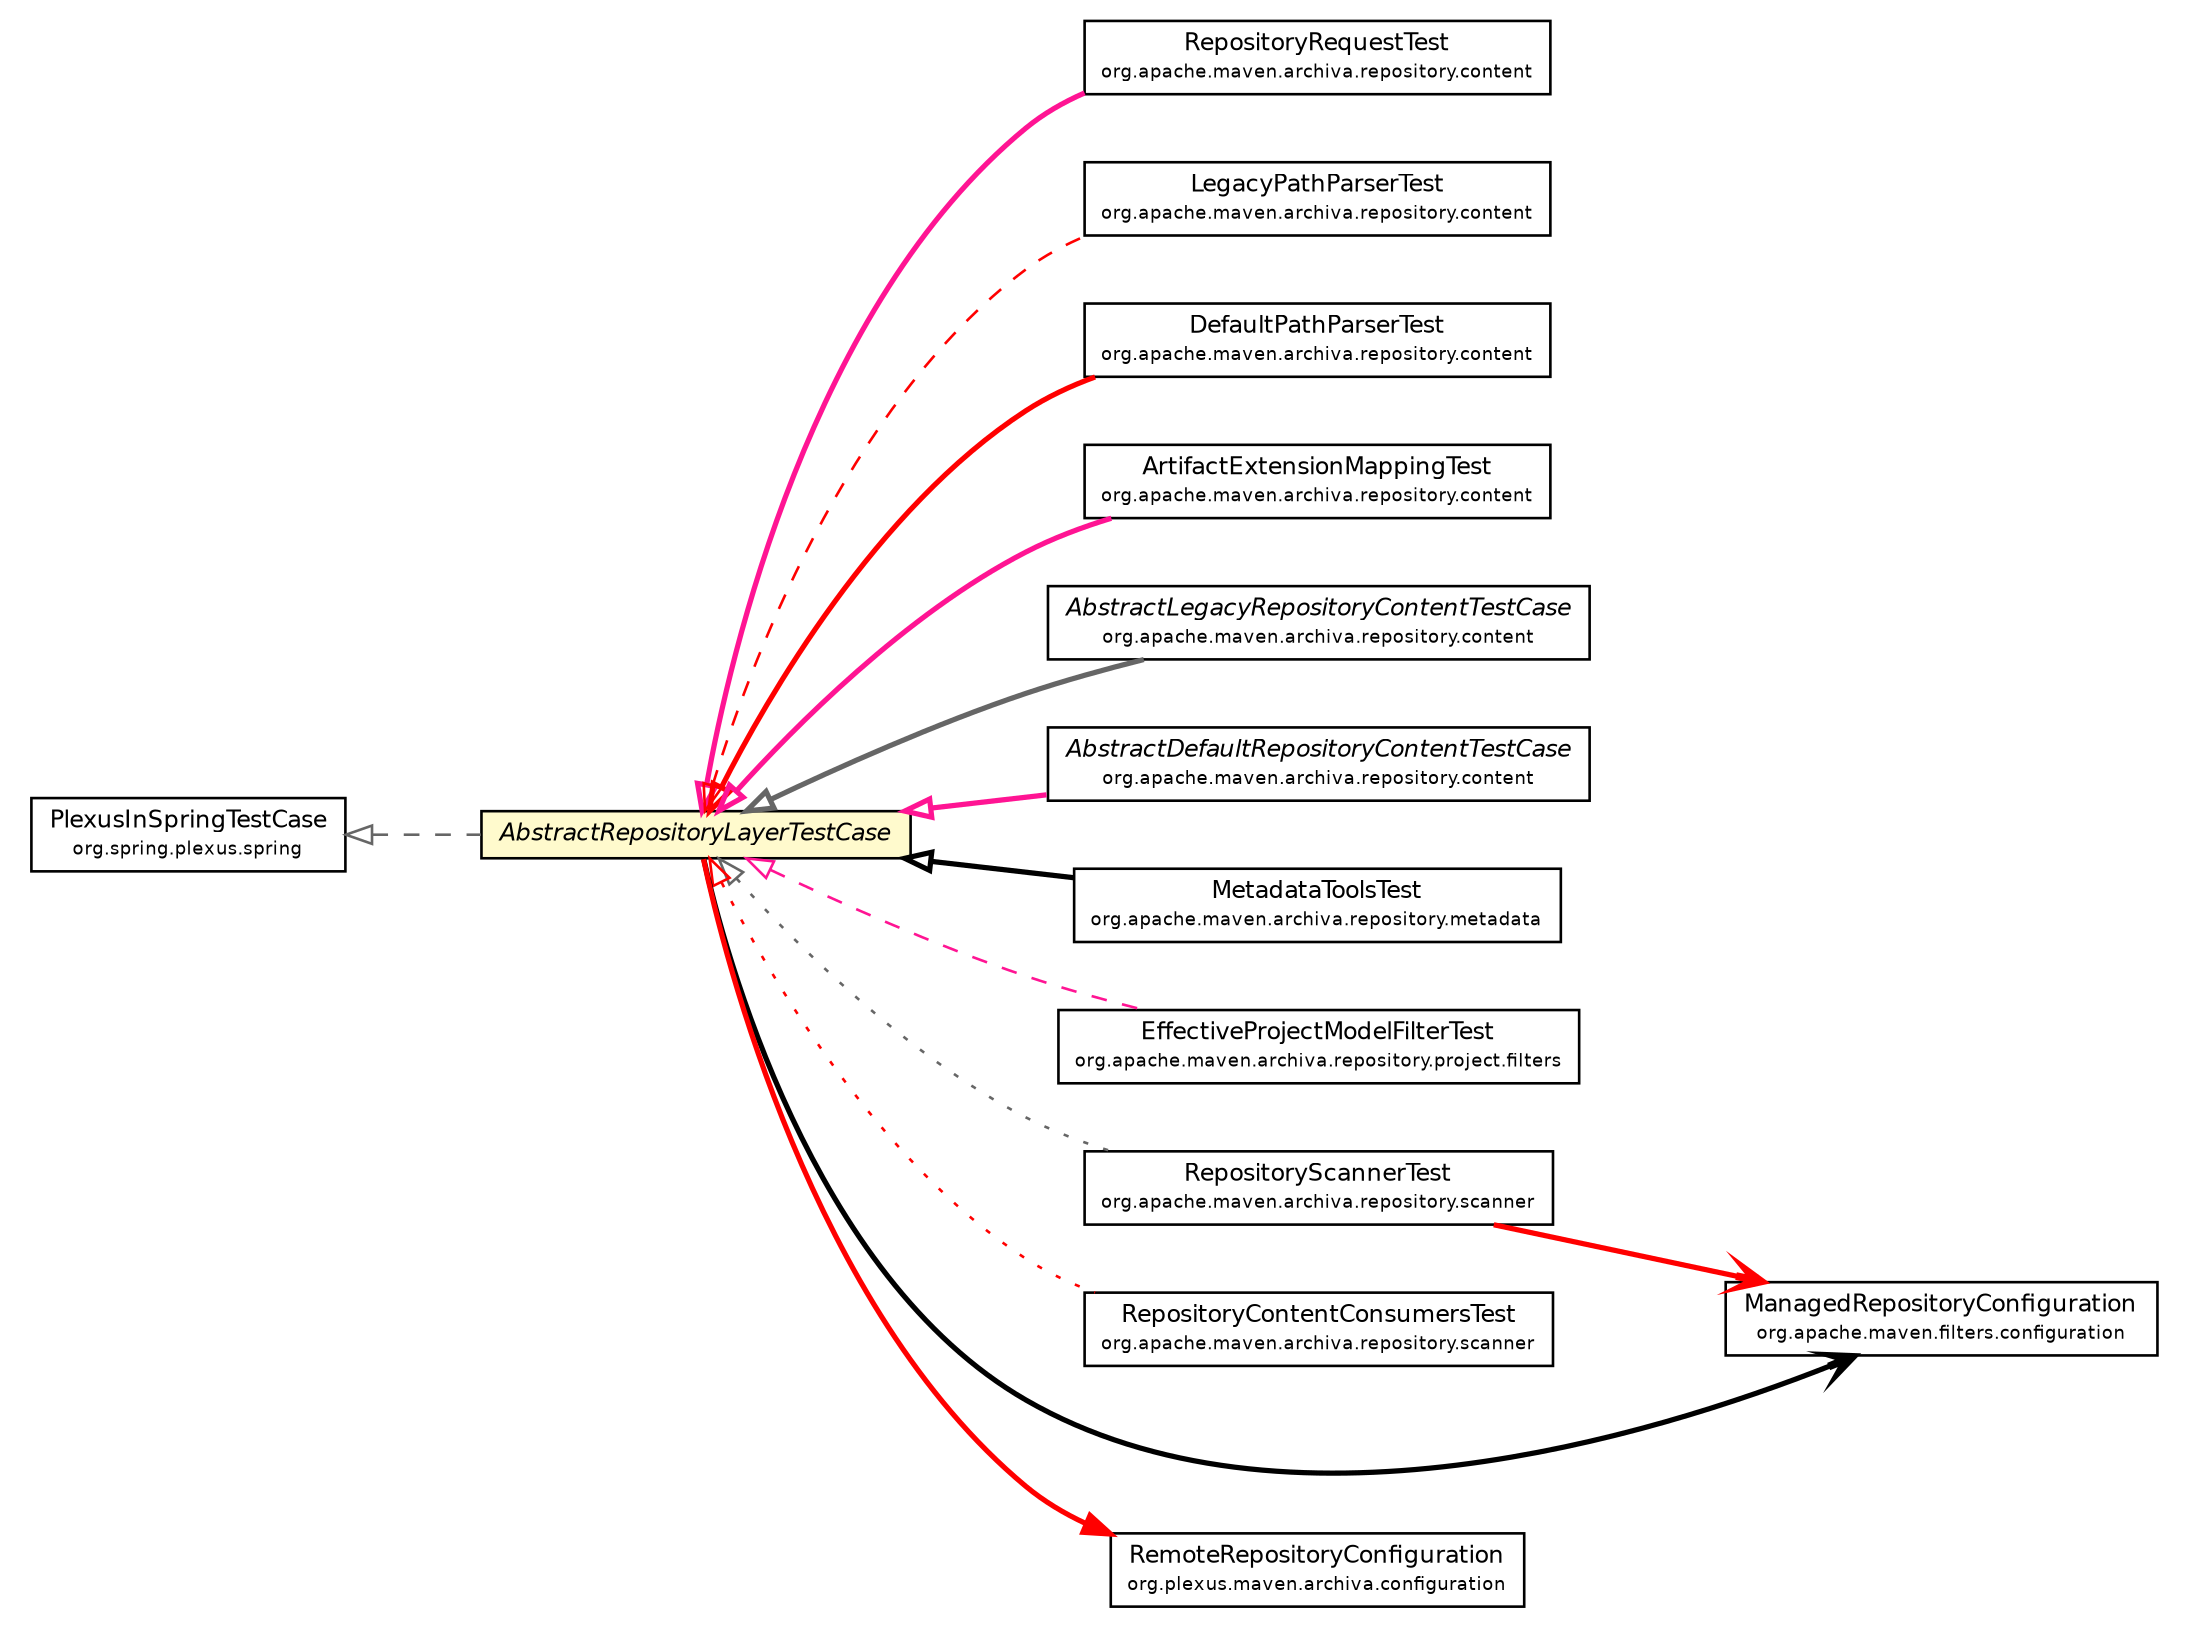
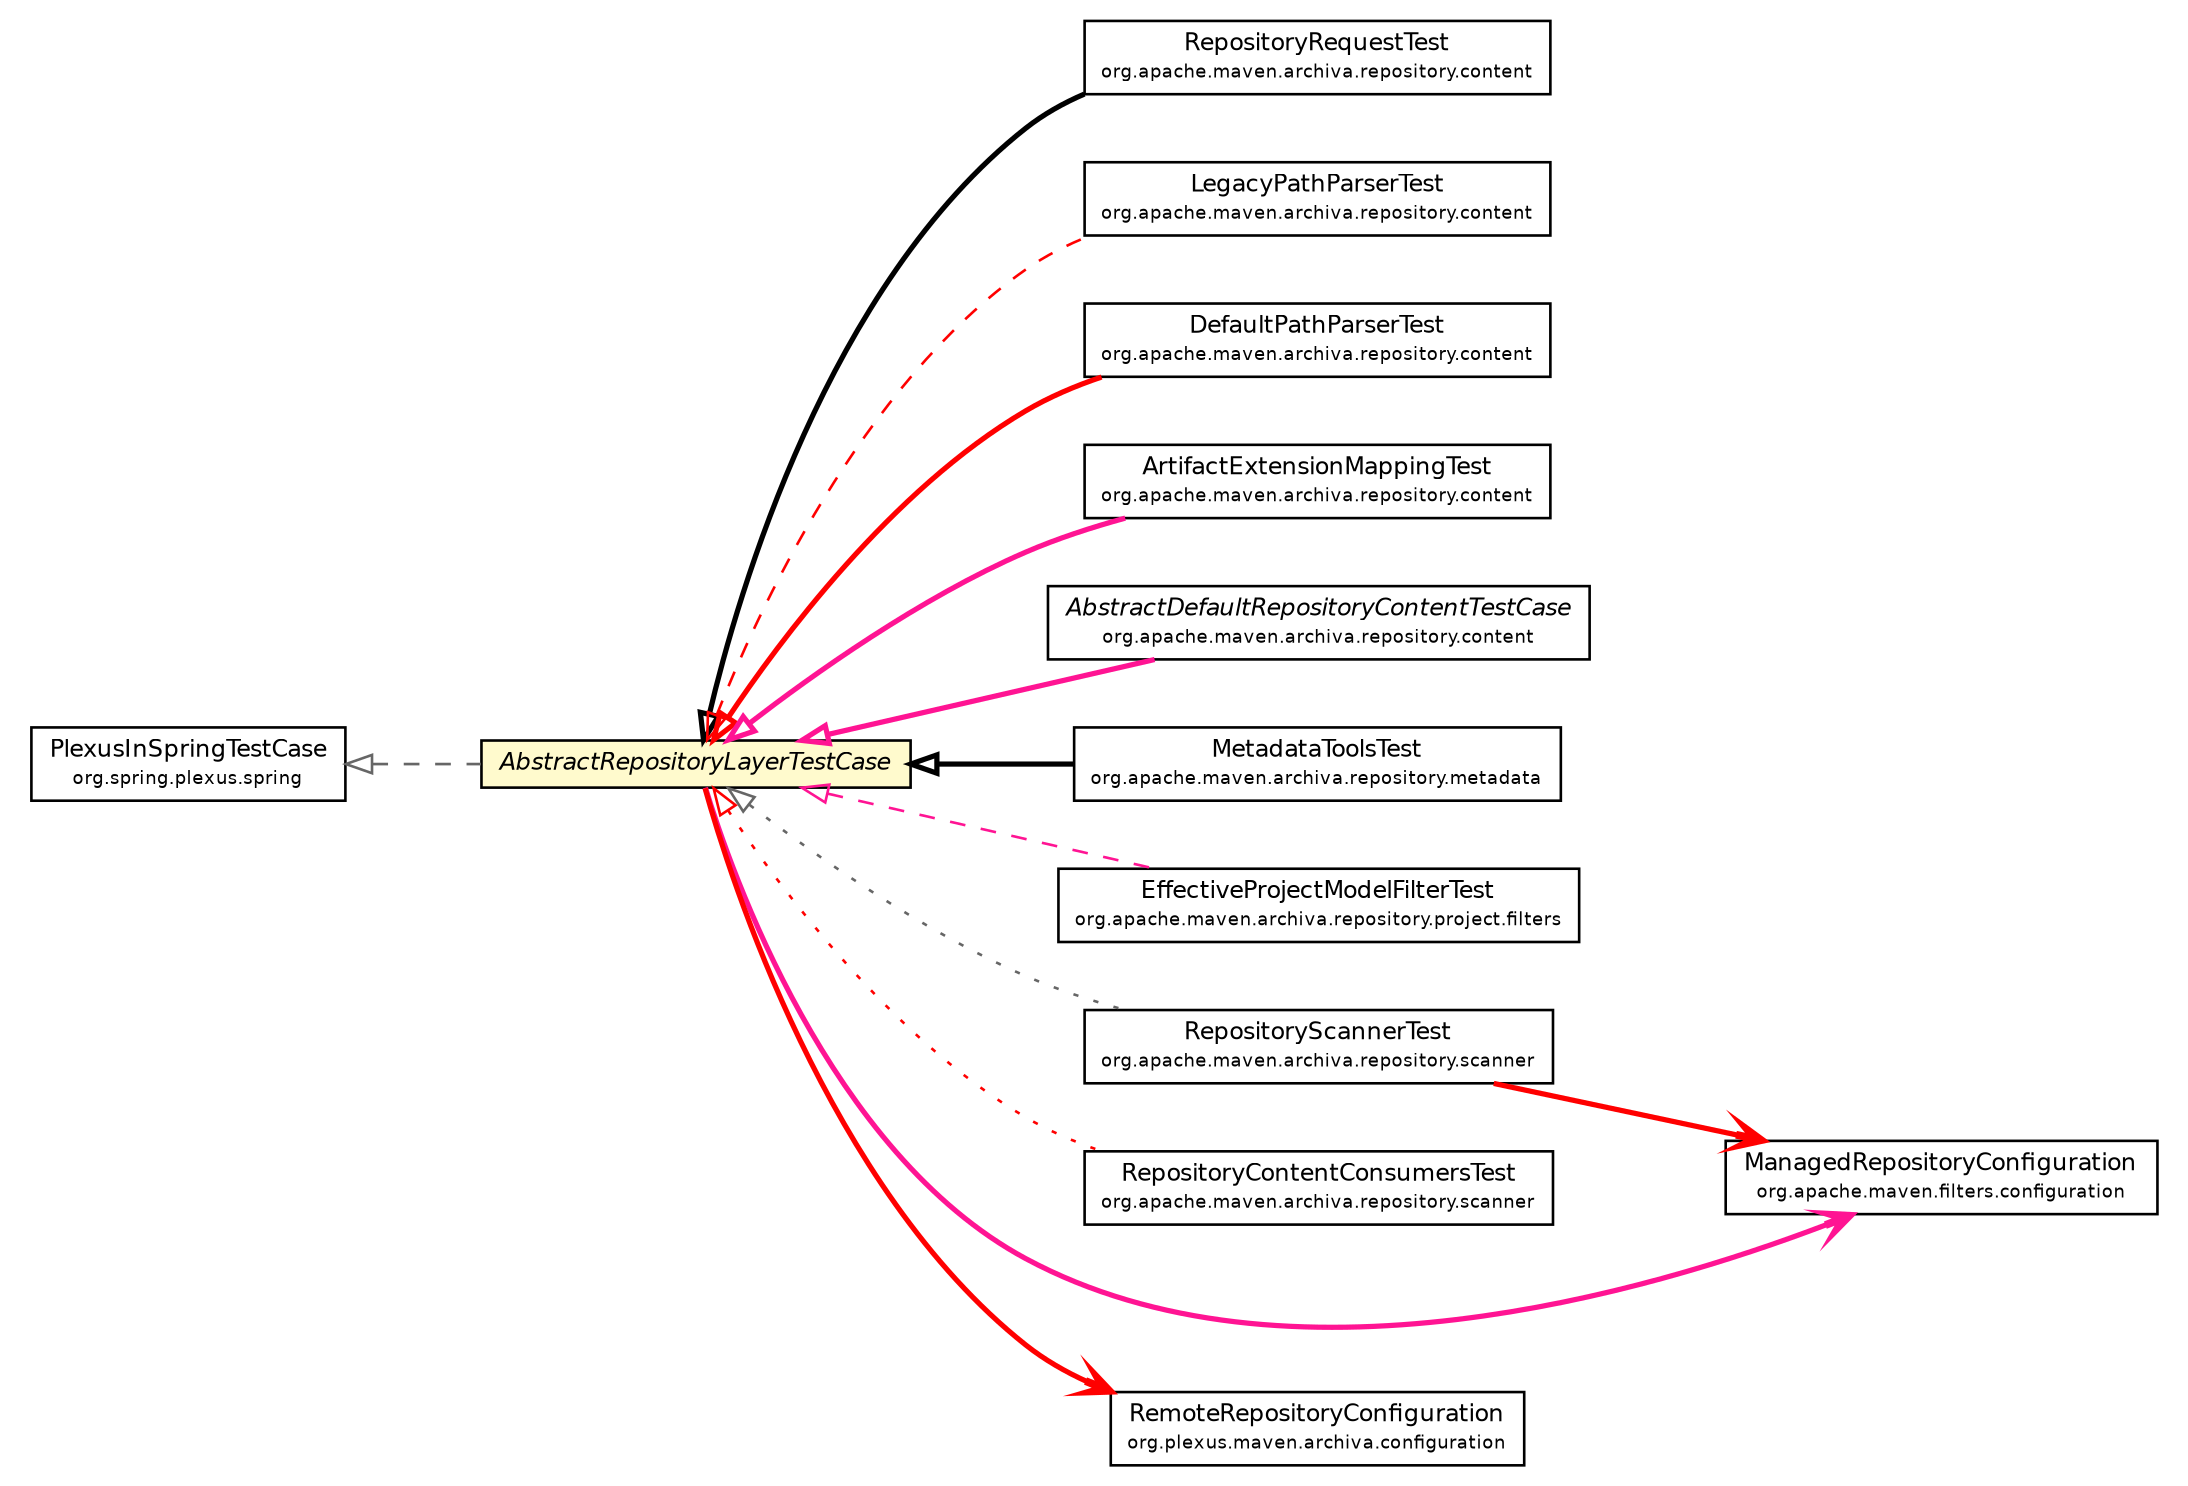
edge "RepositoryRequestTest" -> "AbstractRepositoryLayerTestCase": color deeppink -> black
node "AbstractLegacyRepositoryContentTestCase": removed
edge "AbstractRepositoryLayerTestCase" -> "RemoteRepositoryConfiguration": arrowhead normal -> open
edge "AbstractRepositoryLayerTestCase" -> "ManagedRepositoryConfiguration": color black -> deeppink
